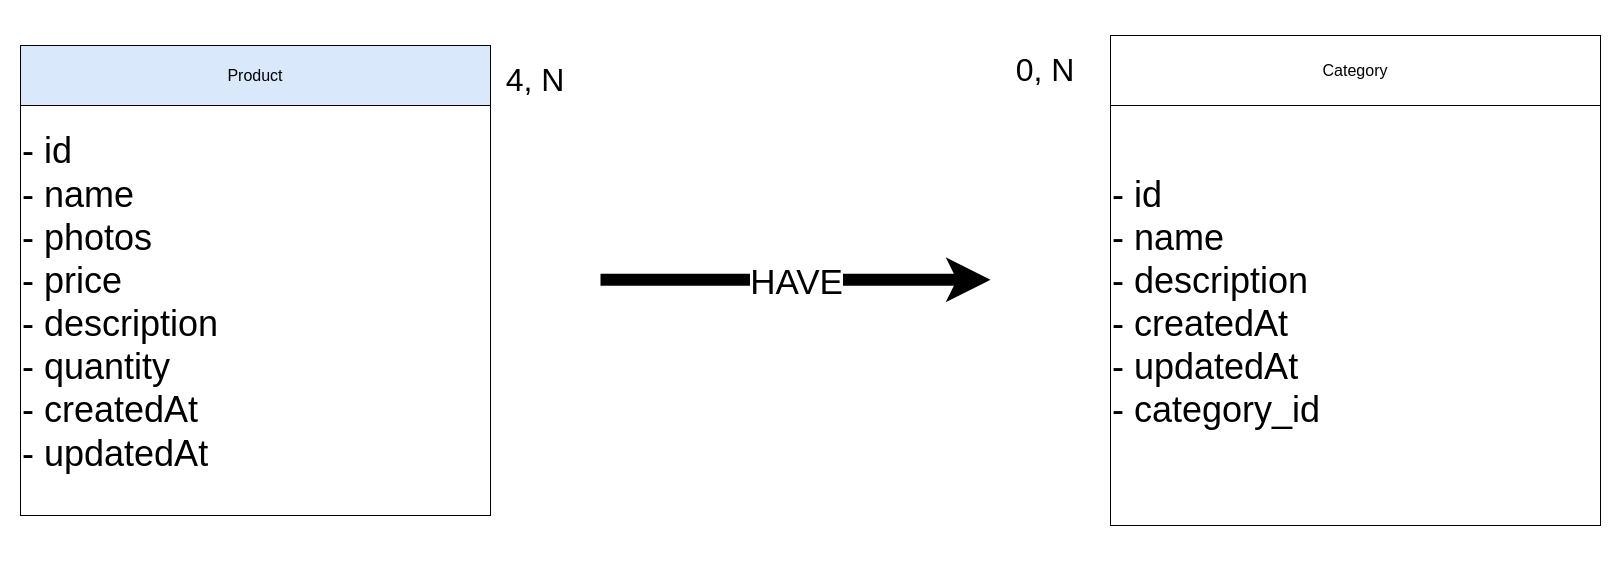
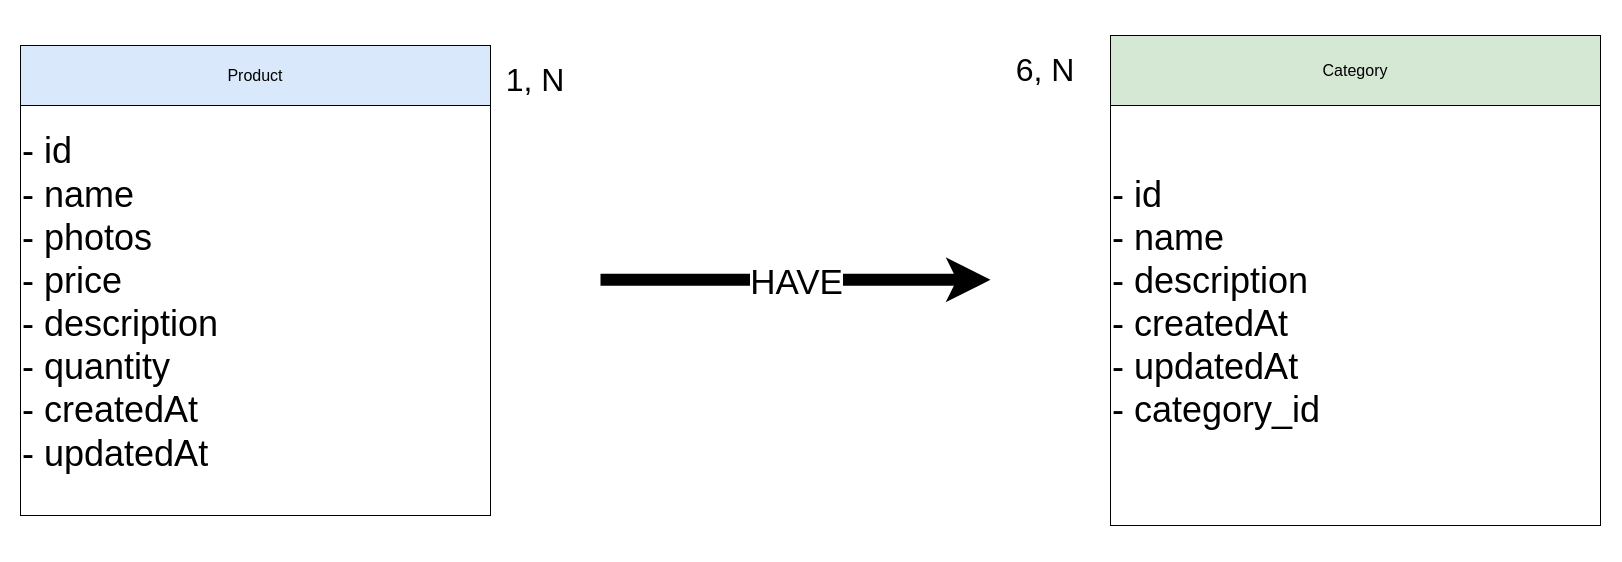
node "0, N": label "0, N" -> "6, N"
node "Category": fillcolor #ffffff -> #d5e8d4
node "4, N": label "4, N" -> "1, N"
